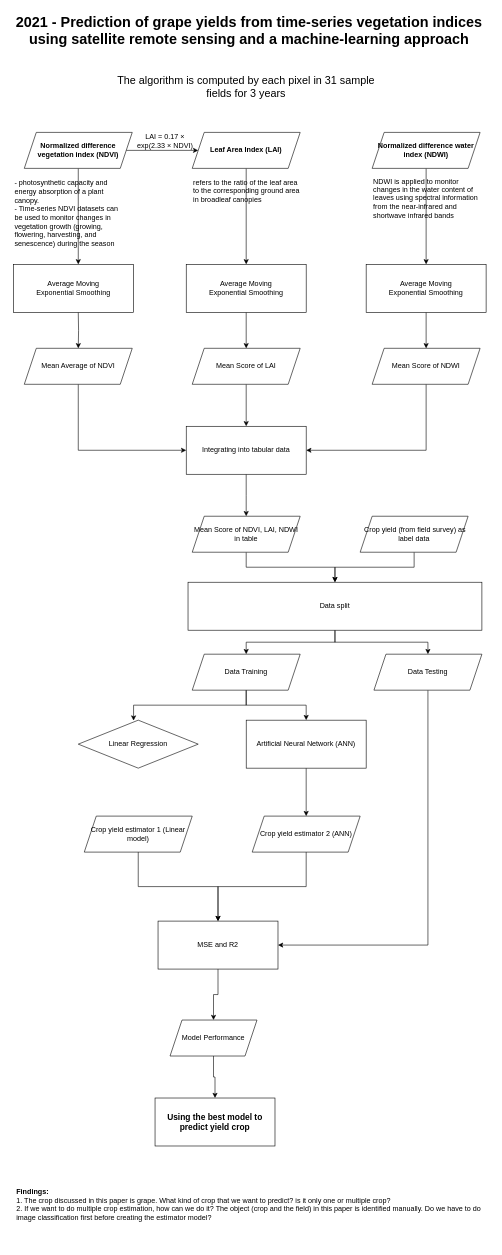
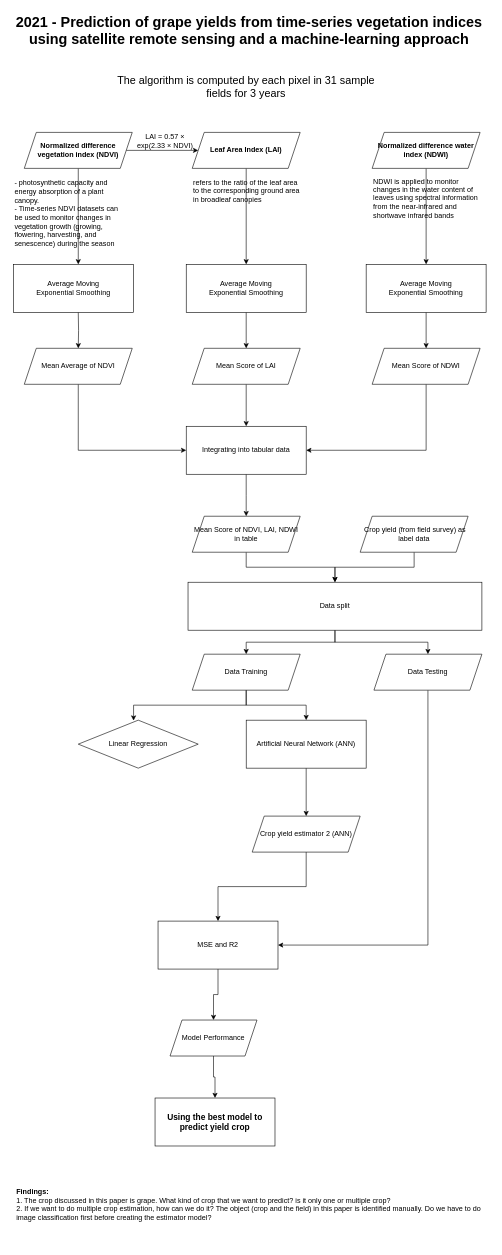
node "LAI = 0.17 × exp(2.33 × NDVI)": label "LAI = 0.17 × exp(2.33 × NDVI)" -> "LAI = 0.57 × exp(2.33 × NDVI)"
node "Crop yield estimator 1 (Linear model)": removed
edge "Crop yield estimator 1 (Linear model)" -> "MSE and R2": removed
